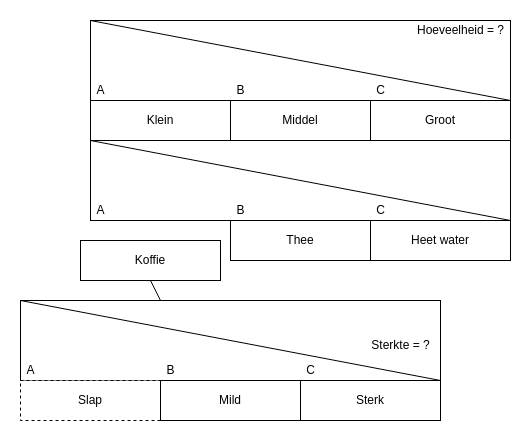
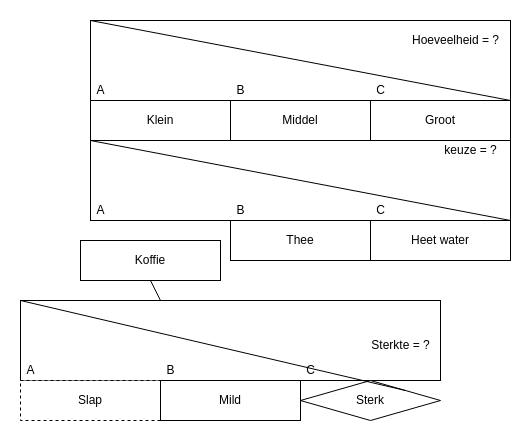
node "Hoeveelheid = ?": moved (461, 31) -> (456, 41)
node "keuze = ?": added
node "Sterk": shape rectangle -> diamond
